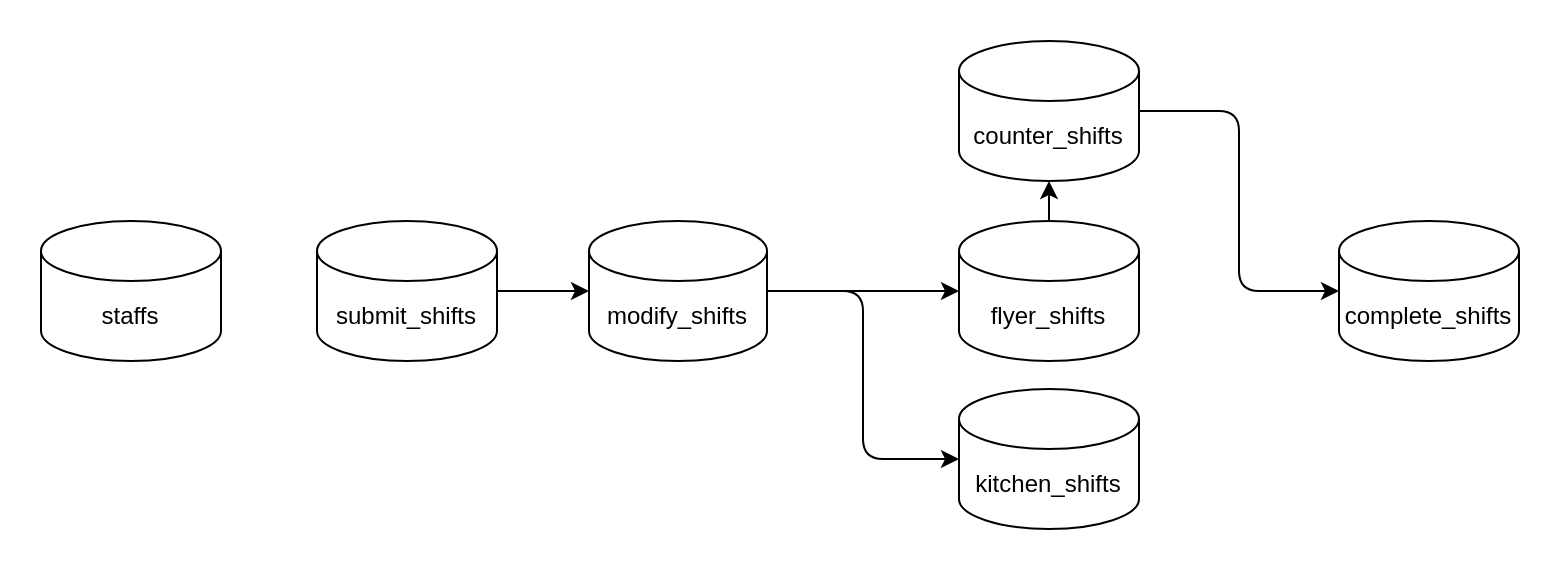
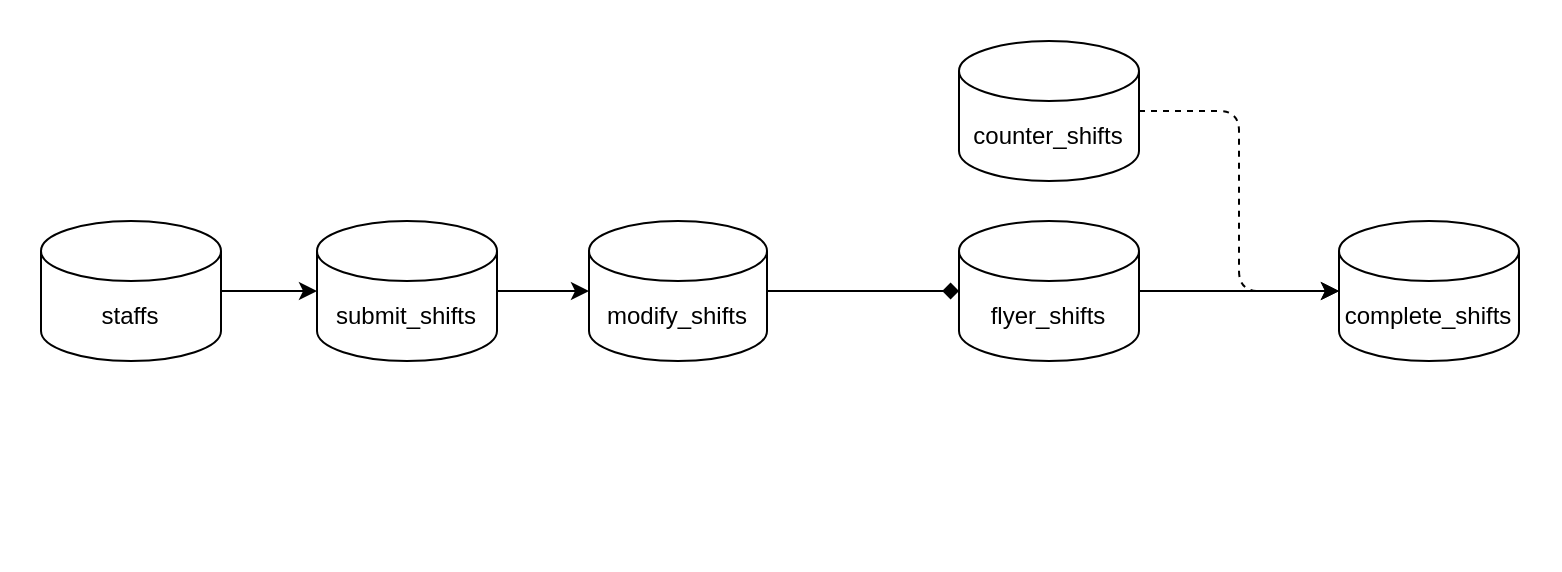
edge "counter_shifts" -> "complete_shifts": style solid -> dashed
edge "flyer_shifts" -> "counter_shifts": now "flyer_shifts" -> "complete_shifts"
edge "staffs" -> "submit_shifts": added
edge "modify_shifts" -> "flyer_shifts": arrowhead classic -> diamond
edge "modify_shifts" -> "kitchen_shifts": removed
node "kitchen_shifts": removed
